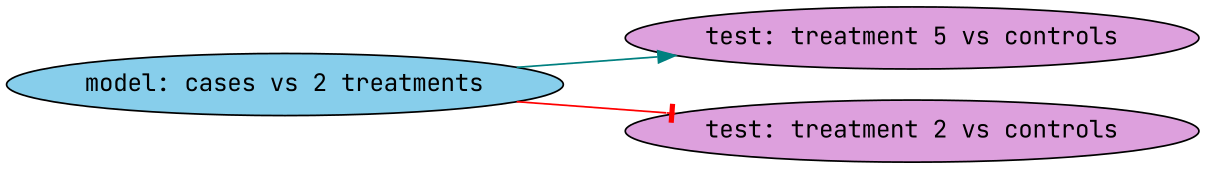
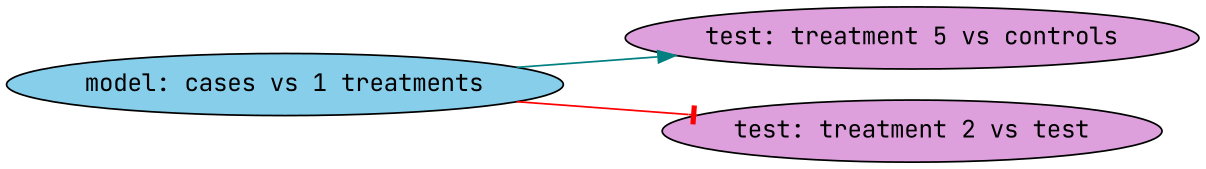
node "model: cases vs 2 treatments": label "model: cases vs 2 treatments" -> "model: cases vs 1 treatments"
node "test: treatment 2 vs controls": label "test: treatment 2 vs controls" -> "test: treatment 2 vs test"
